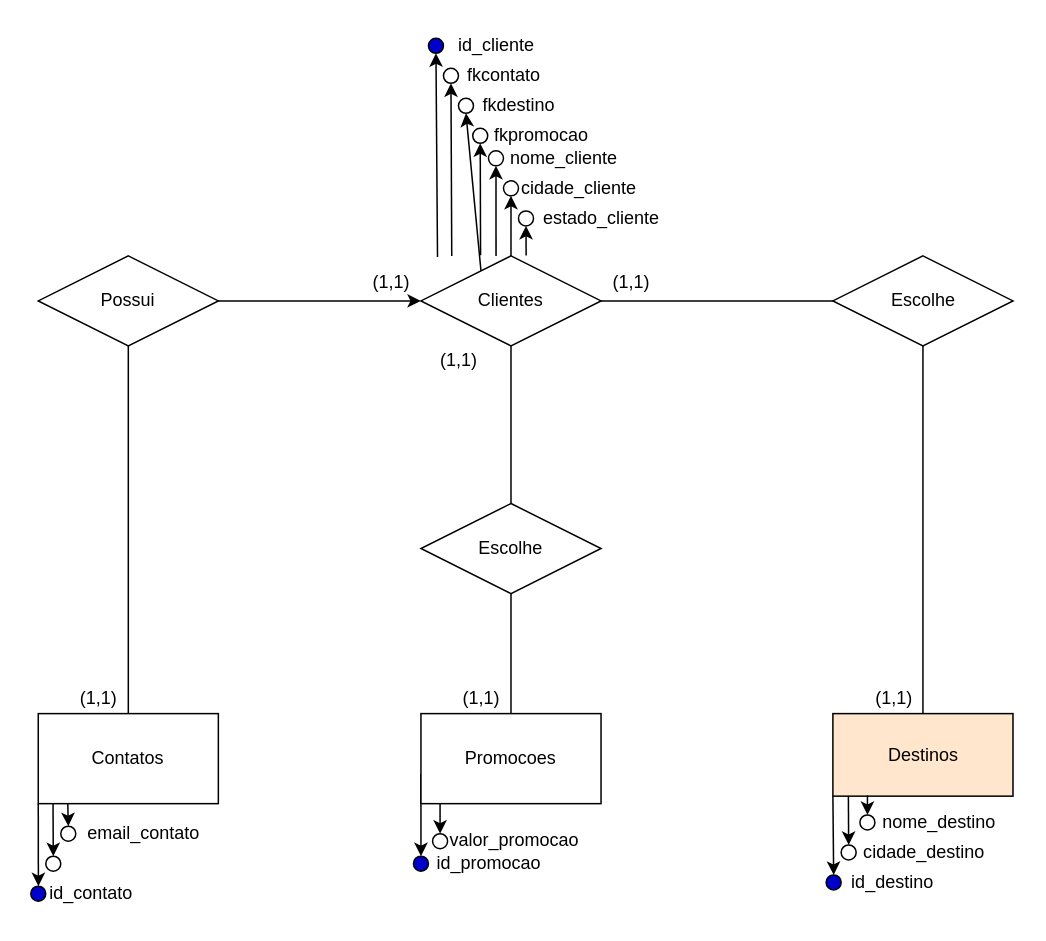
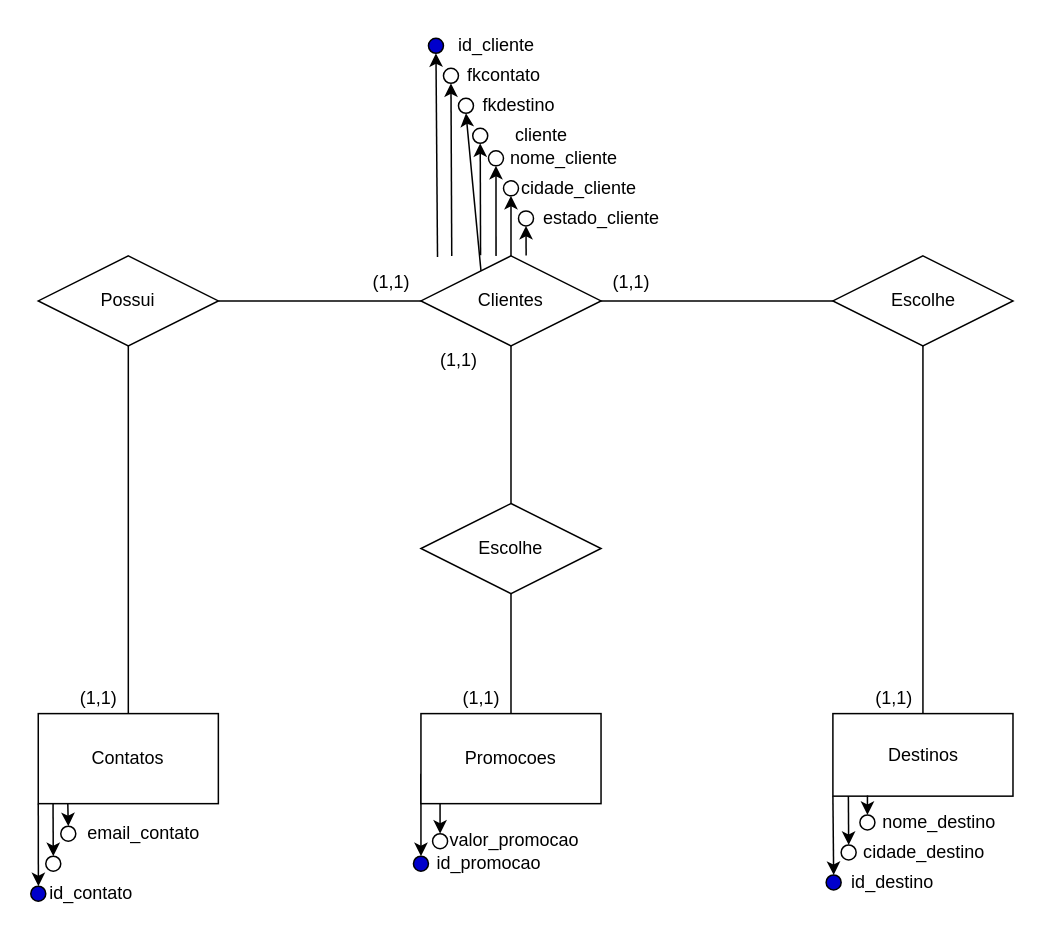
node "fkpromocao": label "fkpromocao" -> "cliente"
edge "Possui" -> "Clientes": arrowhead classic -> none
node "Destinos": fillcolor #ffe6cc -> #ffffff
